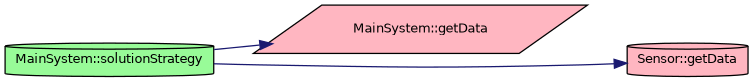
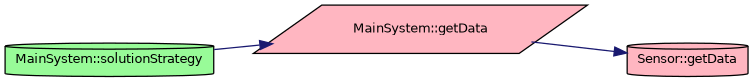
edge "MainSystem::solutionStrategy" -> "Sensor::getData": now "MainSystem::getData" -> "Sensor::getData"
